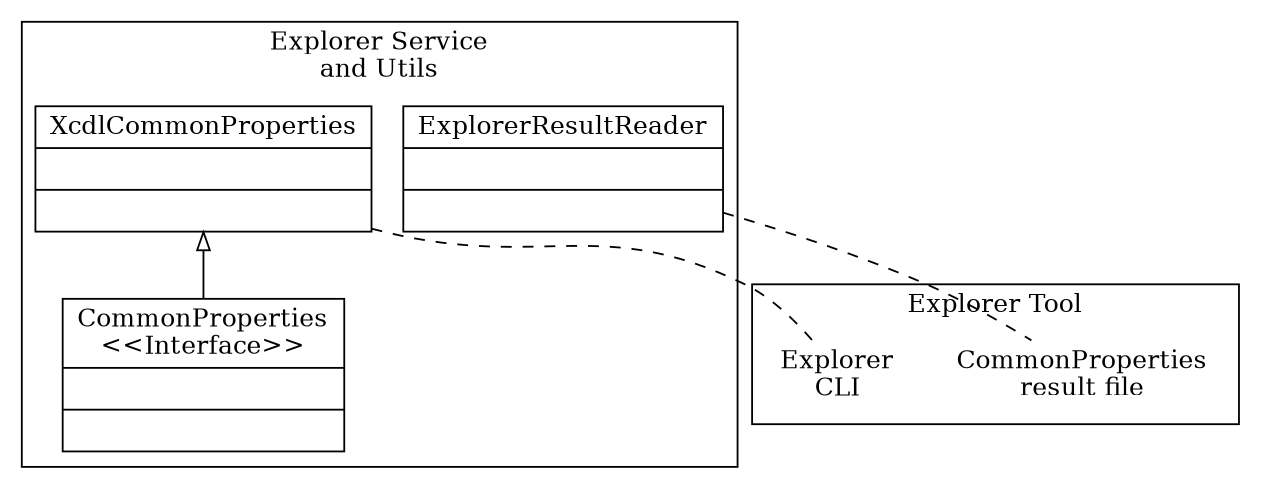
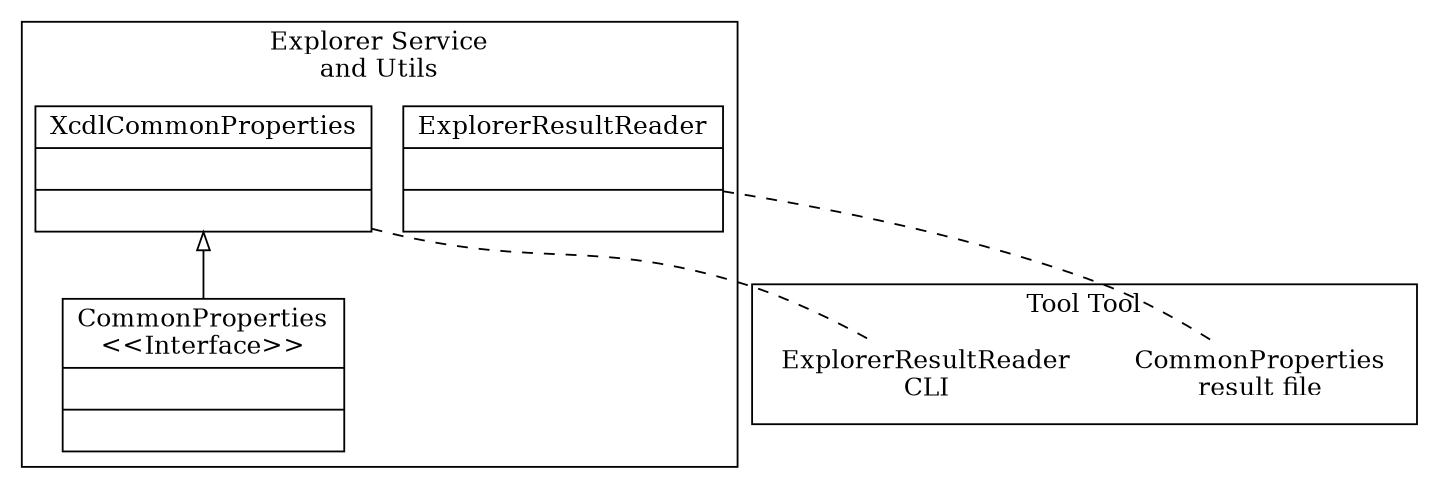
cluster "Explorer Tool": label "Explorer Tool" -> "Tool Tool"
node "Explorer CLI": label "Explorer CLI" -> "ExplorerResultReader CLI"
